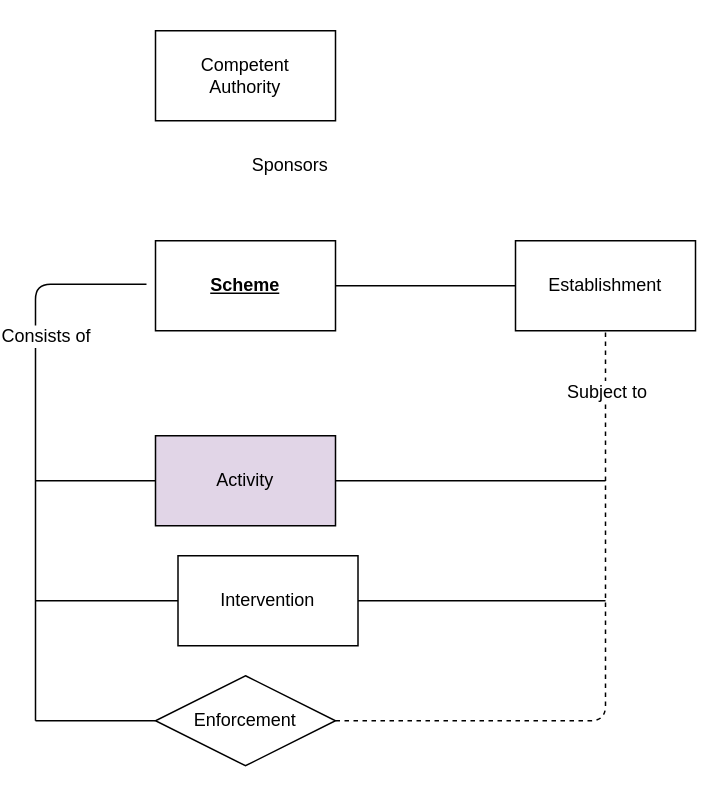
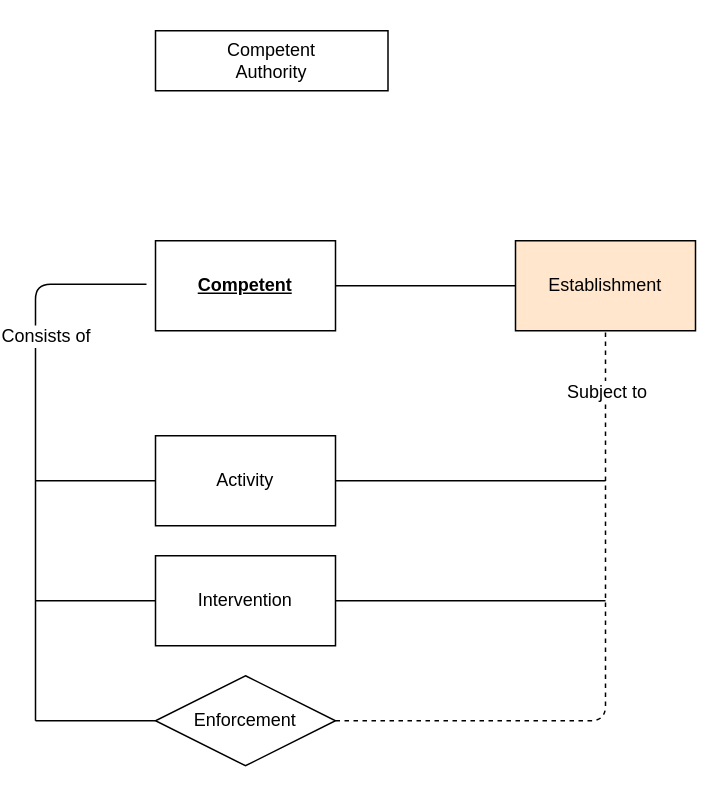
node "Competent Authority": size 180x90 -> 233x60
node "Sponsors": removed
node "Scheme": label "Scheme" -> "Competent"
node "Establishment": fillcolor #ffffff -> #ffe6cc
node "Activity": fillcolor #e1d5e7 -> #ffffff
node "Intervention": moved (268, 601) -> (245, 601)
